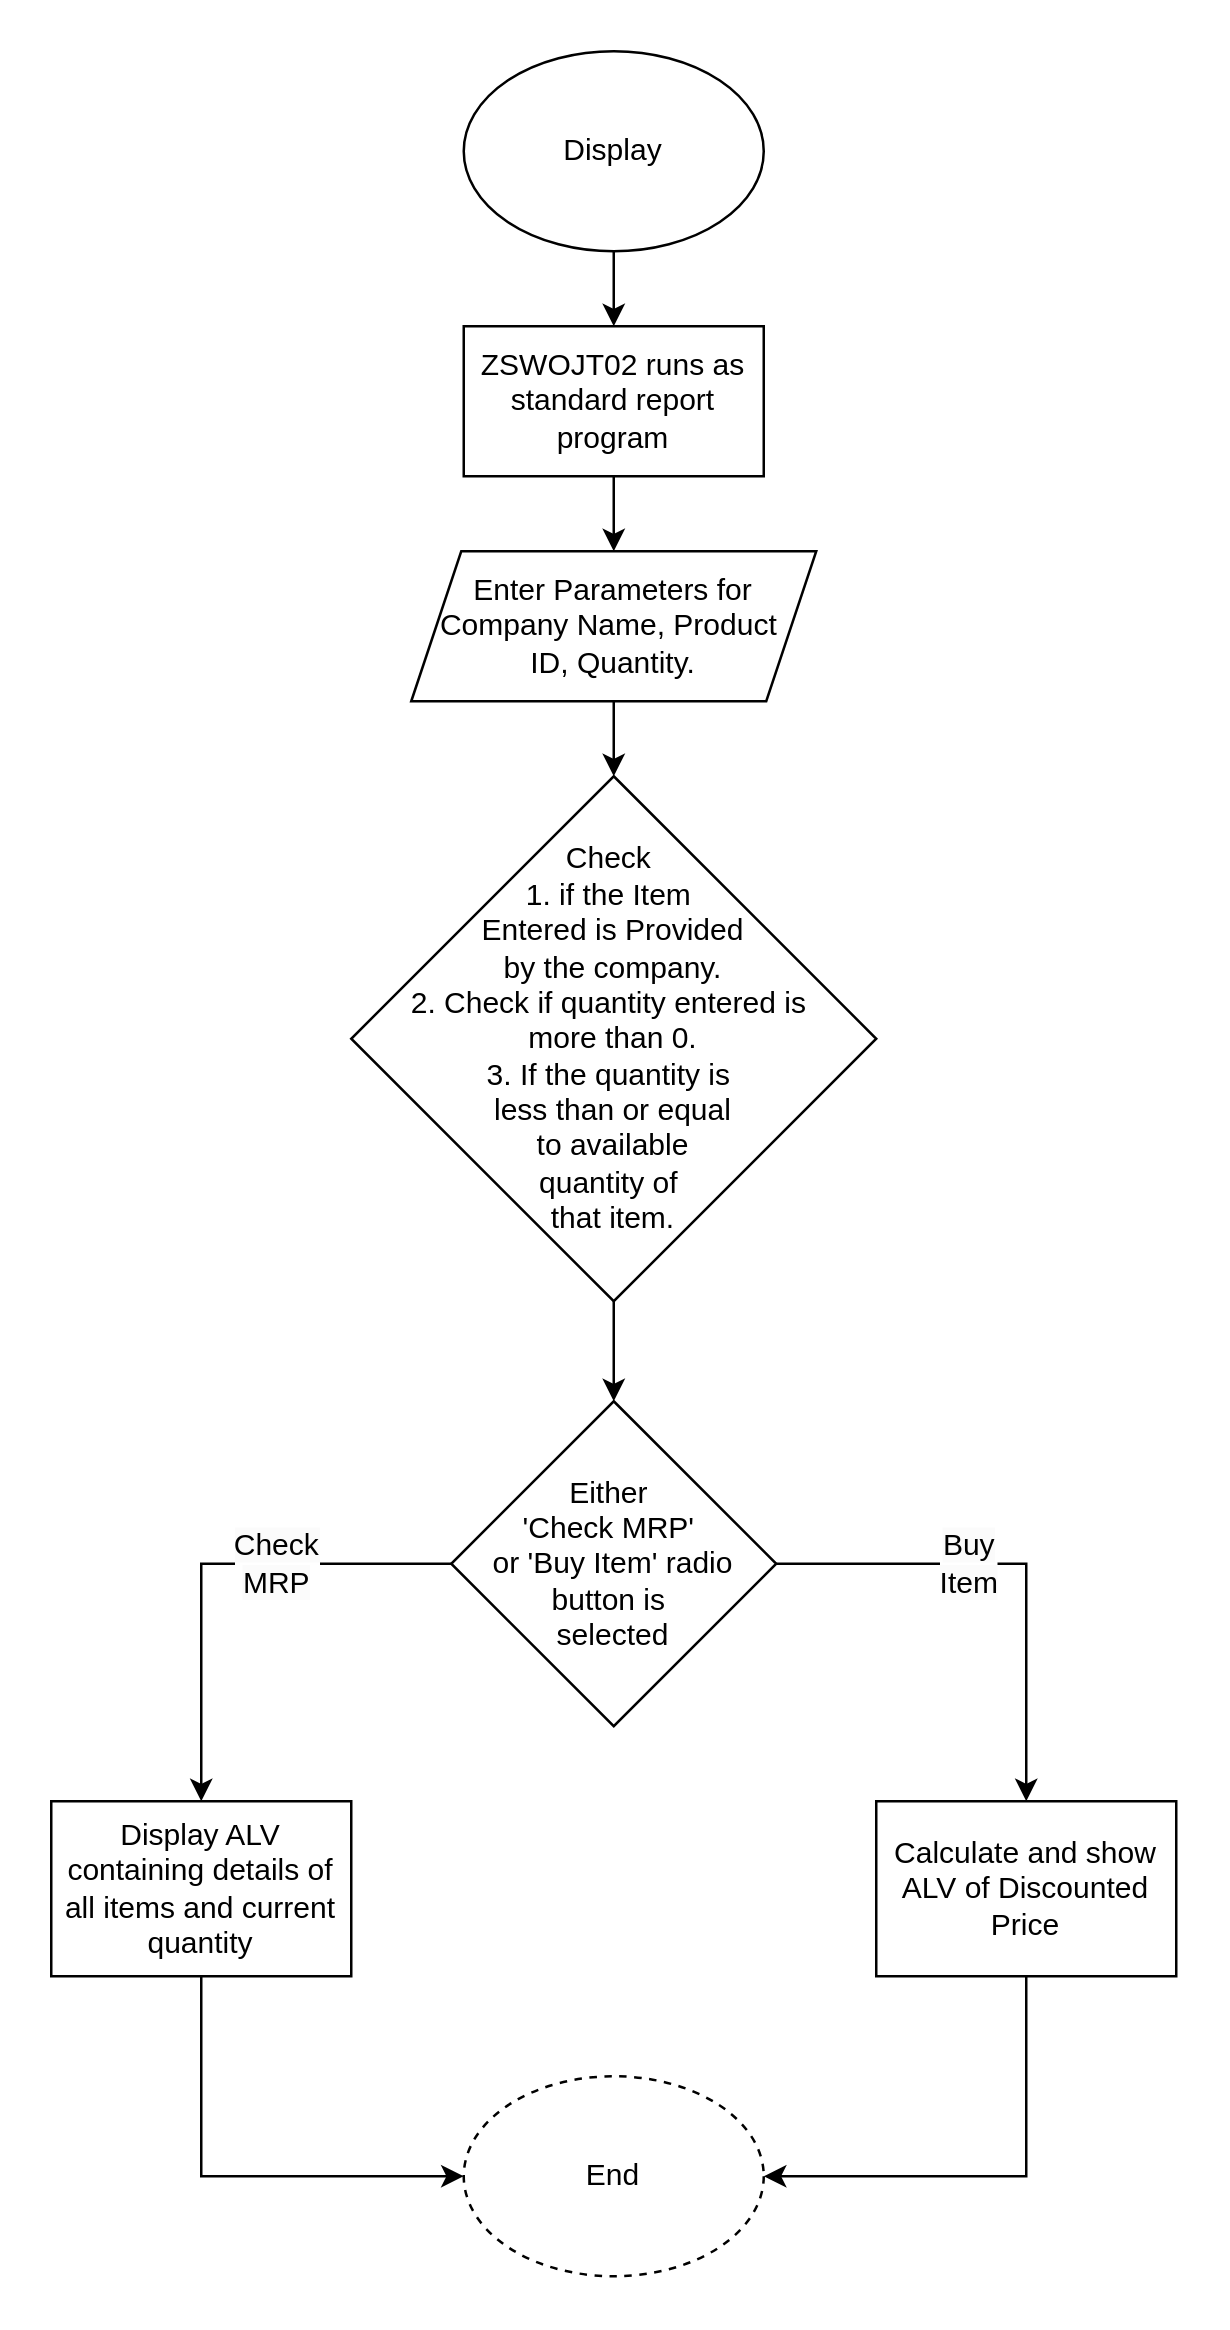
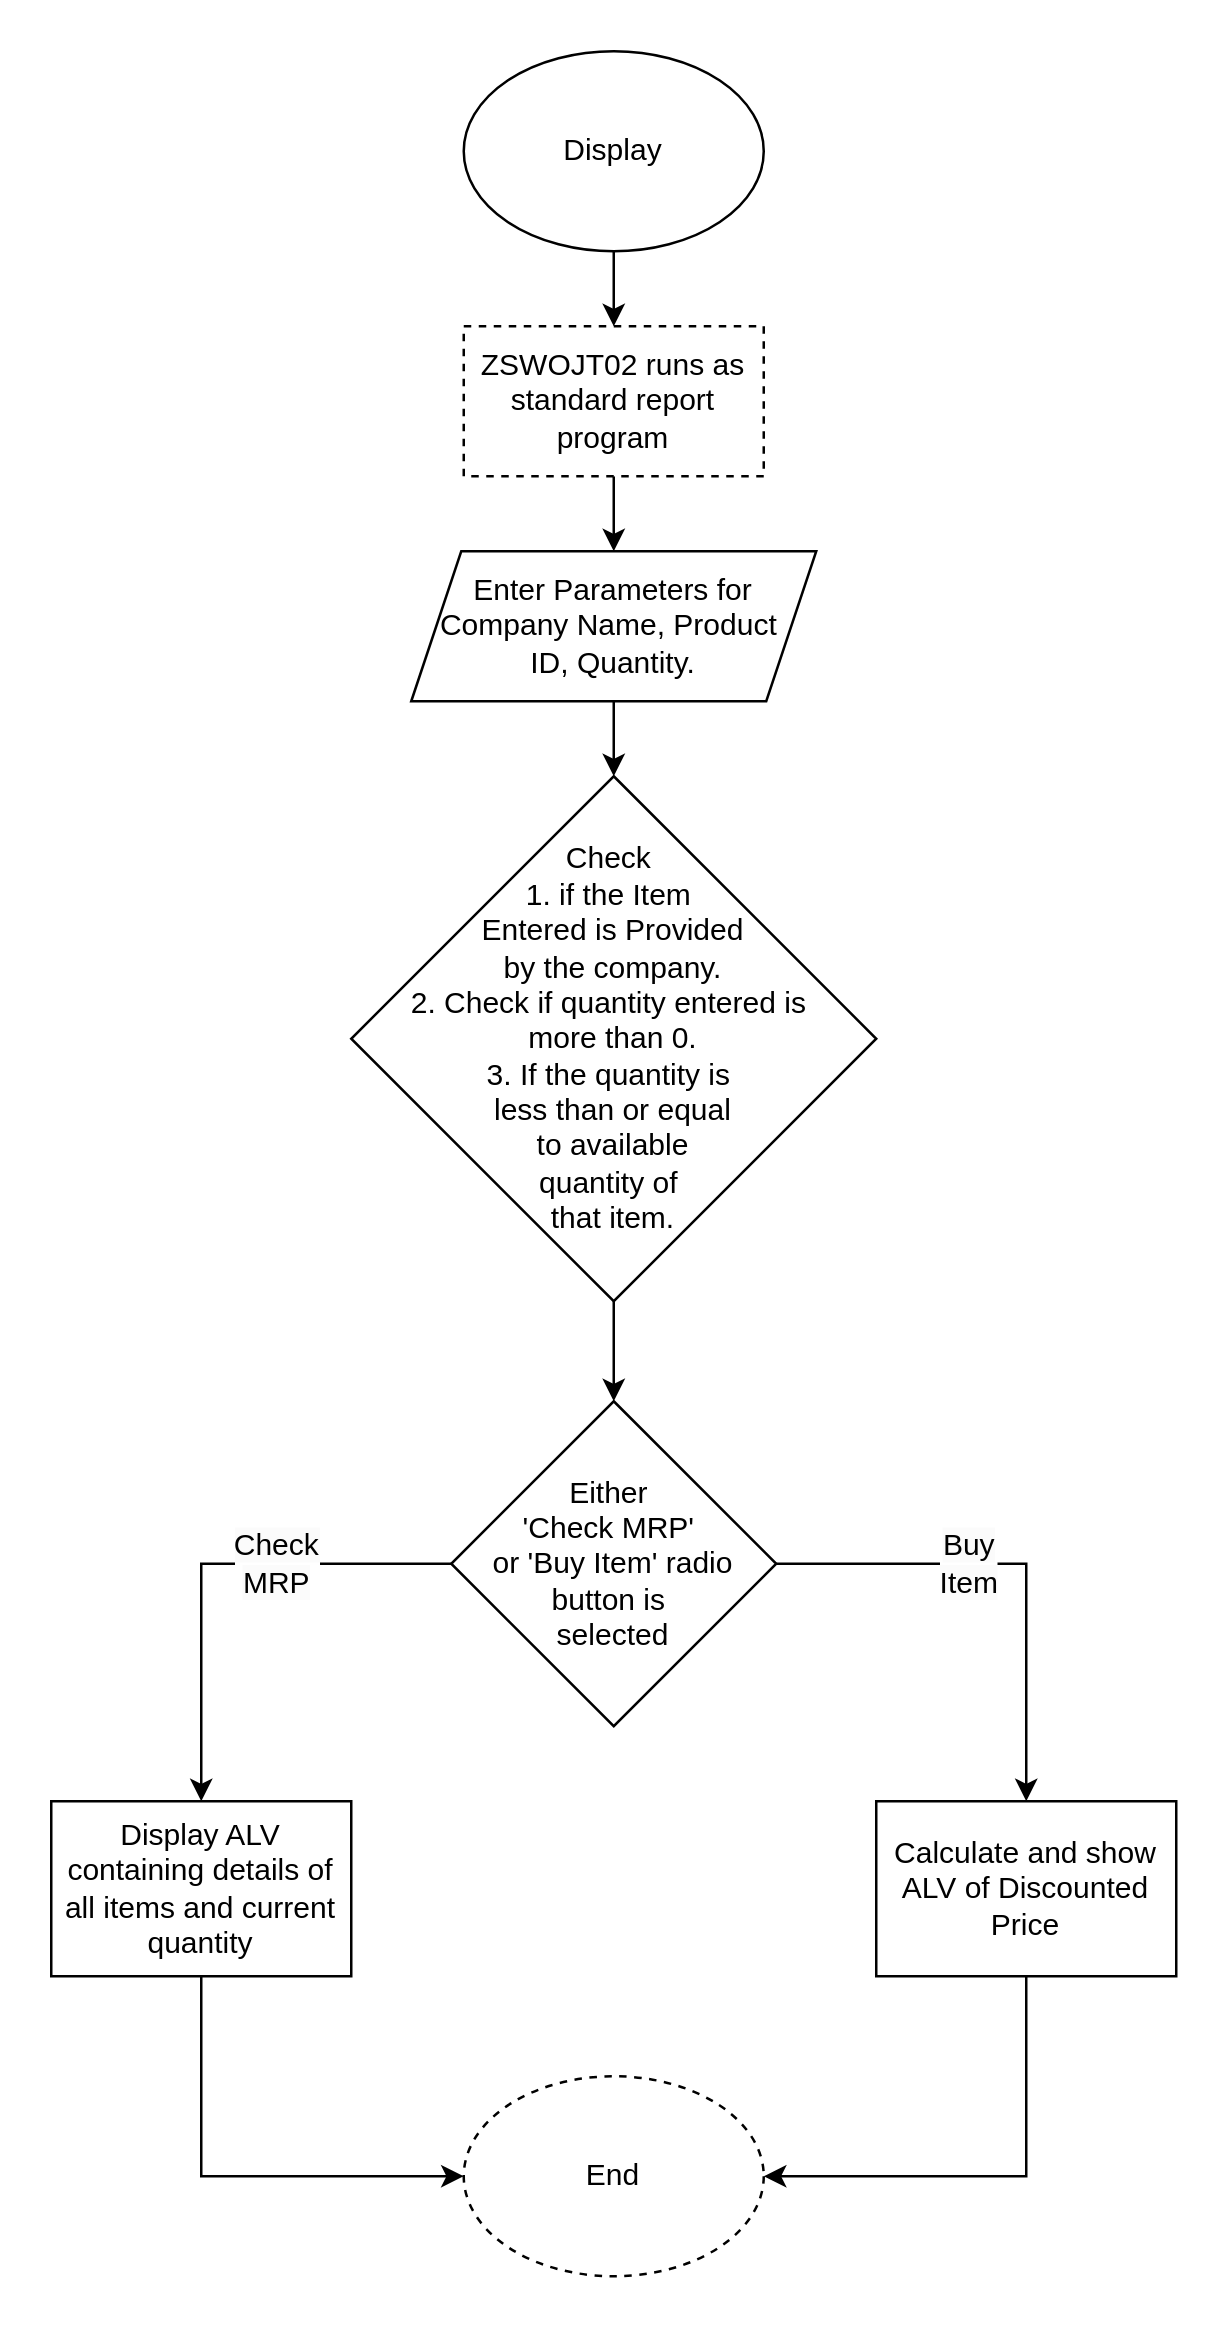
node "ZSWOJT02 runs as standard report program": style solid -> dashed
